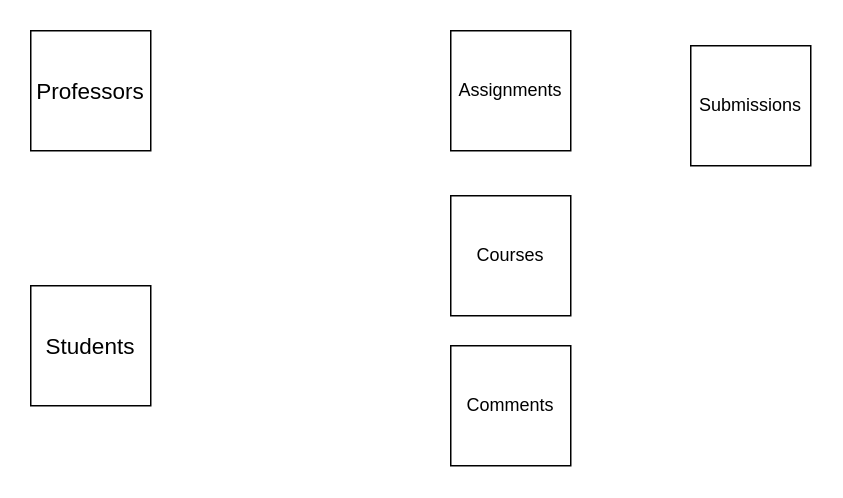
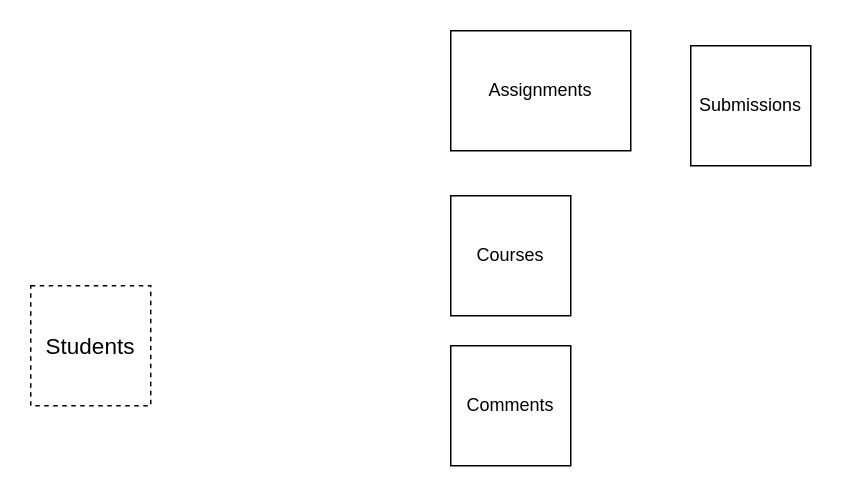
node "Professors": removed
node "Assignments": size 120x120 -> 180x120
node "Students": style solid -> dashed
